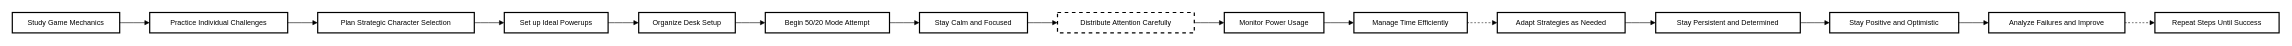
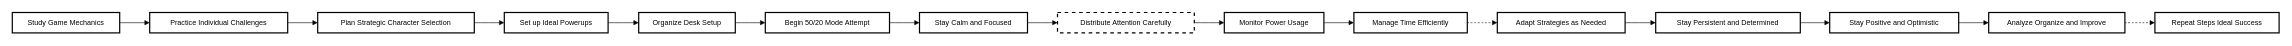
node "Analyze Failures and Improve": label "Analyze Failures and Improve" -> "Analyze Organize and Improve"
node "Repeat Steps Until Success": label "Repeat Steps Until Success" -> "Repeat Steps Ideal Success"
